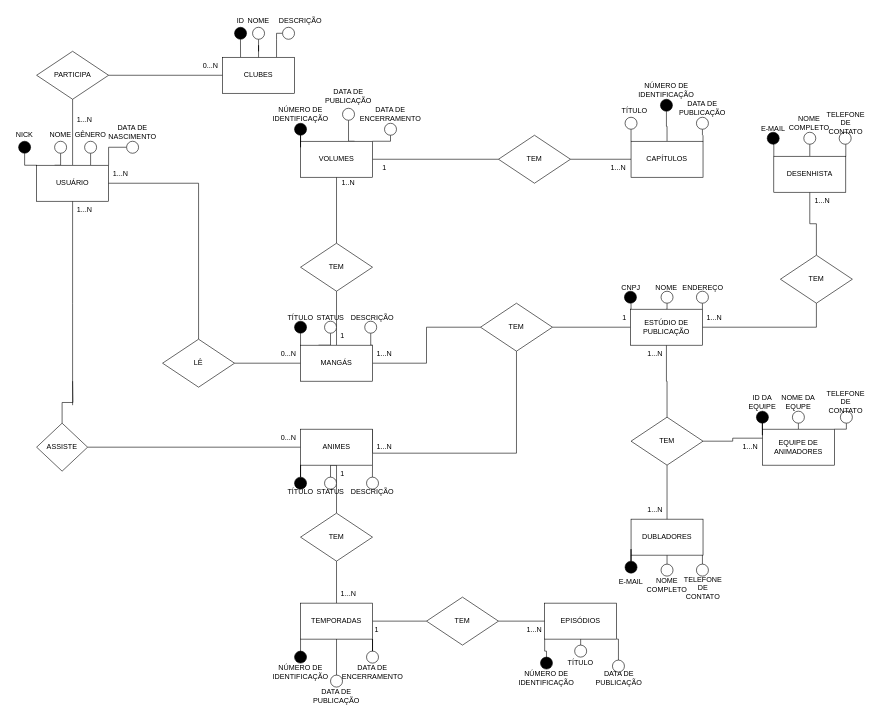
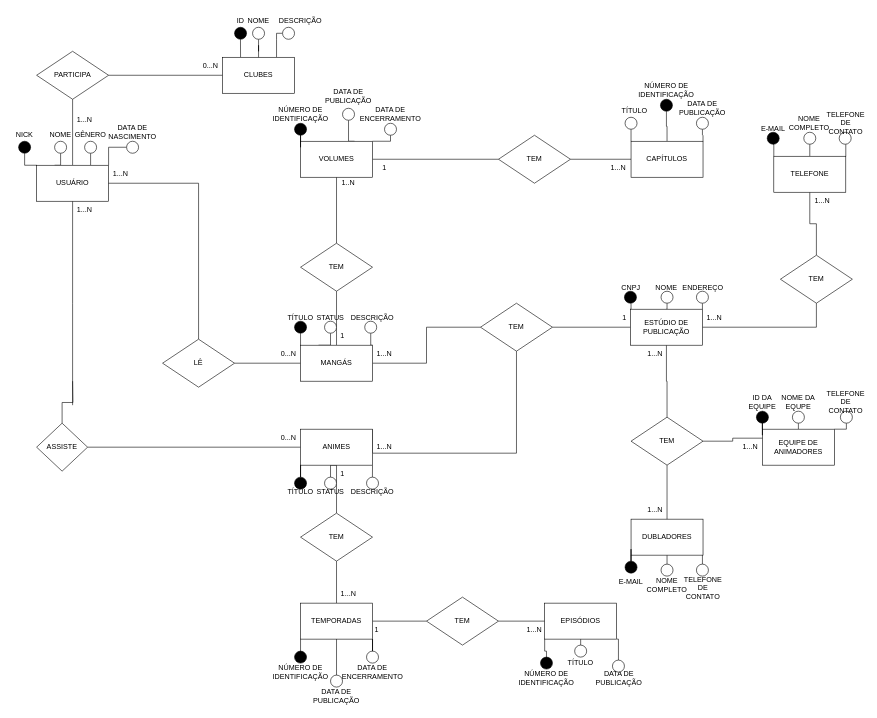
node "DESENHISTA": label "DESENHISTA" -> "TELEFONE"
